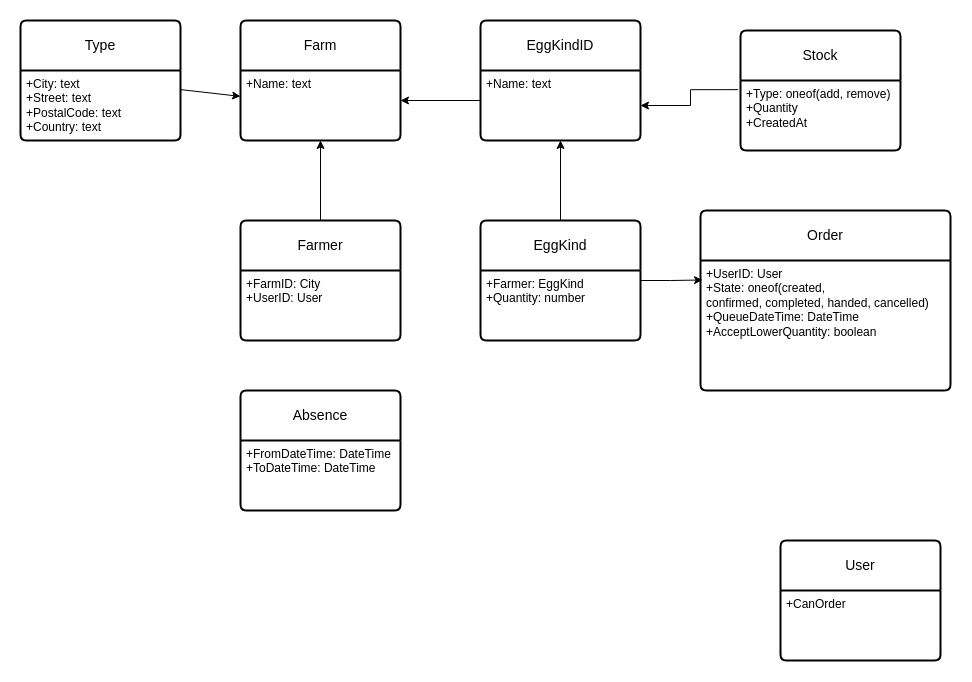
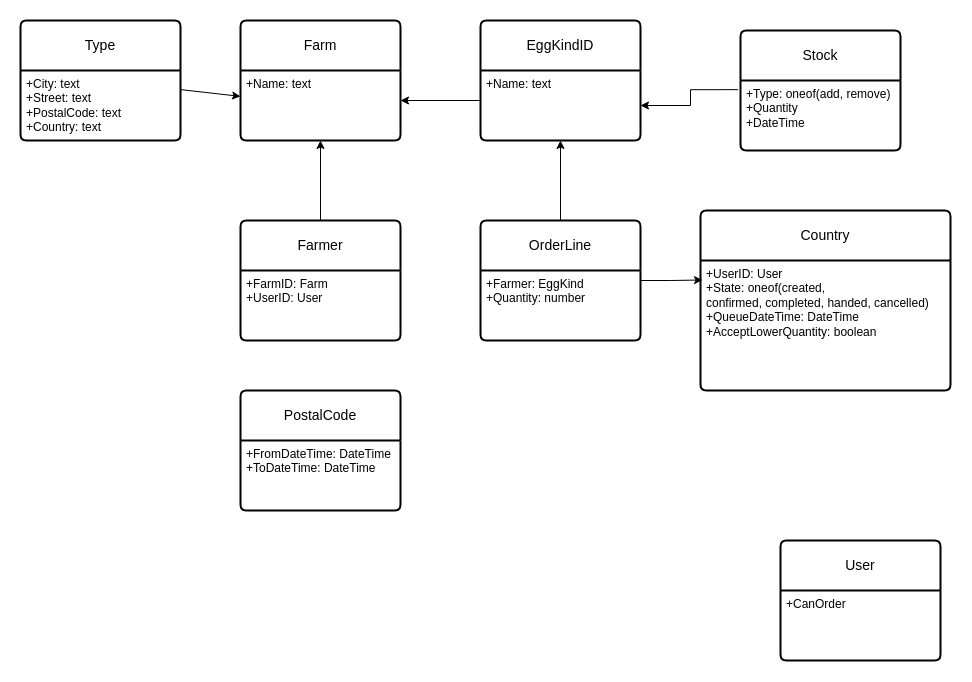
node "+Type: oneof(add, remove) +Quantity +CreatedAt": label "+Type: oneof(add, remove) +Quantity +CreatedAt" -> "+Type: oneof(add, remove) +Quantity +DateTime"
node "Order": label "Order" -> "Country"
node "EggKind": label "EggKind" -> "OrderLine"
node "+FarmID: City +UserID: User": label "+FarmID: City +UserID: User" -> "+FarmID: Farm +UserID: User"
node "Absence": label "Absence" -> "PostalCode"
